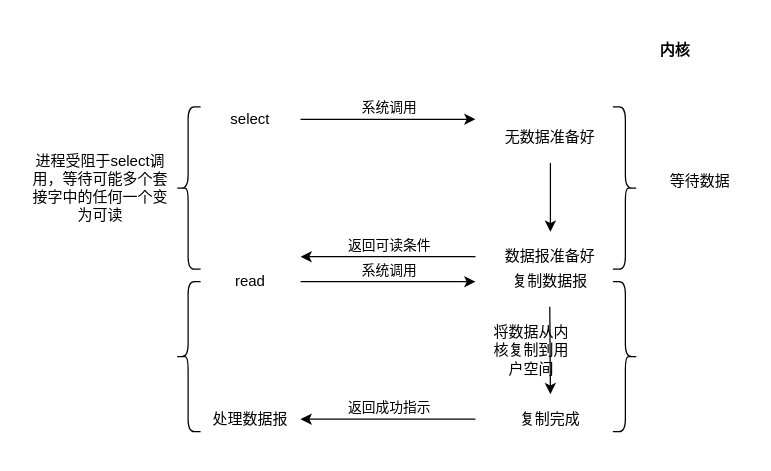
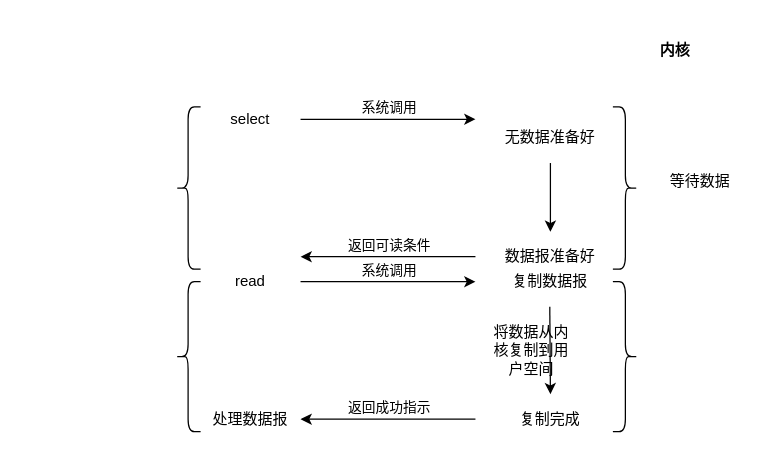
node "进程受阻于select调用，等待可能多个套接字中的任何一个变为可读": removed
